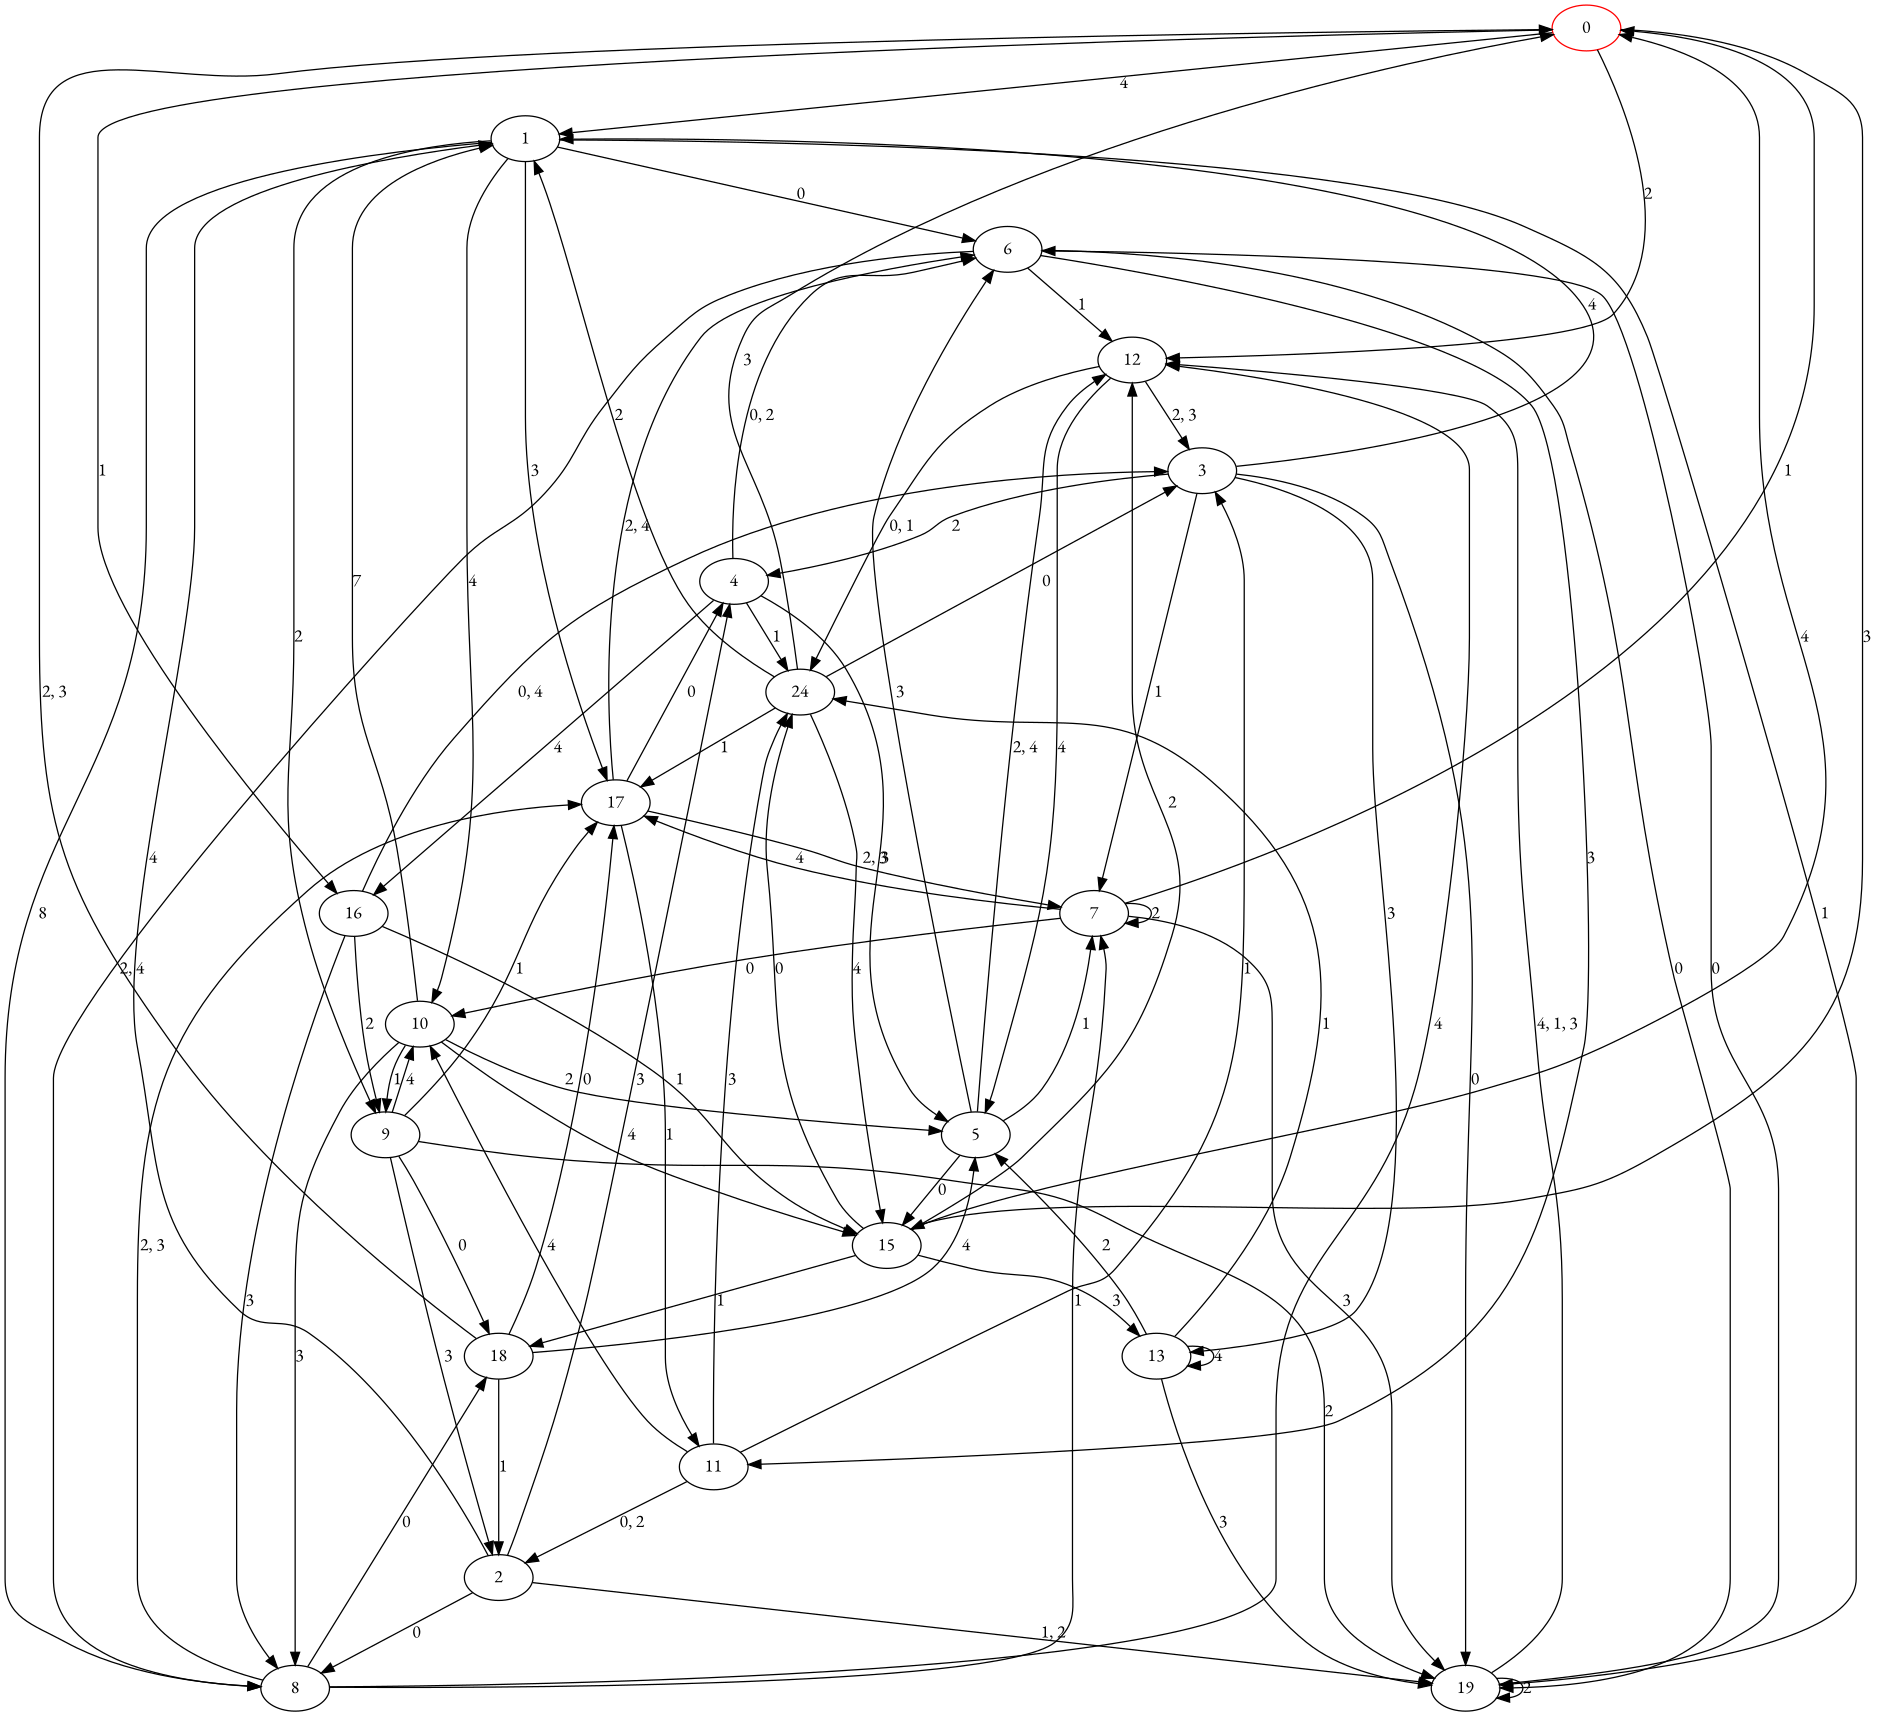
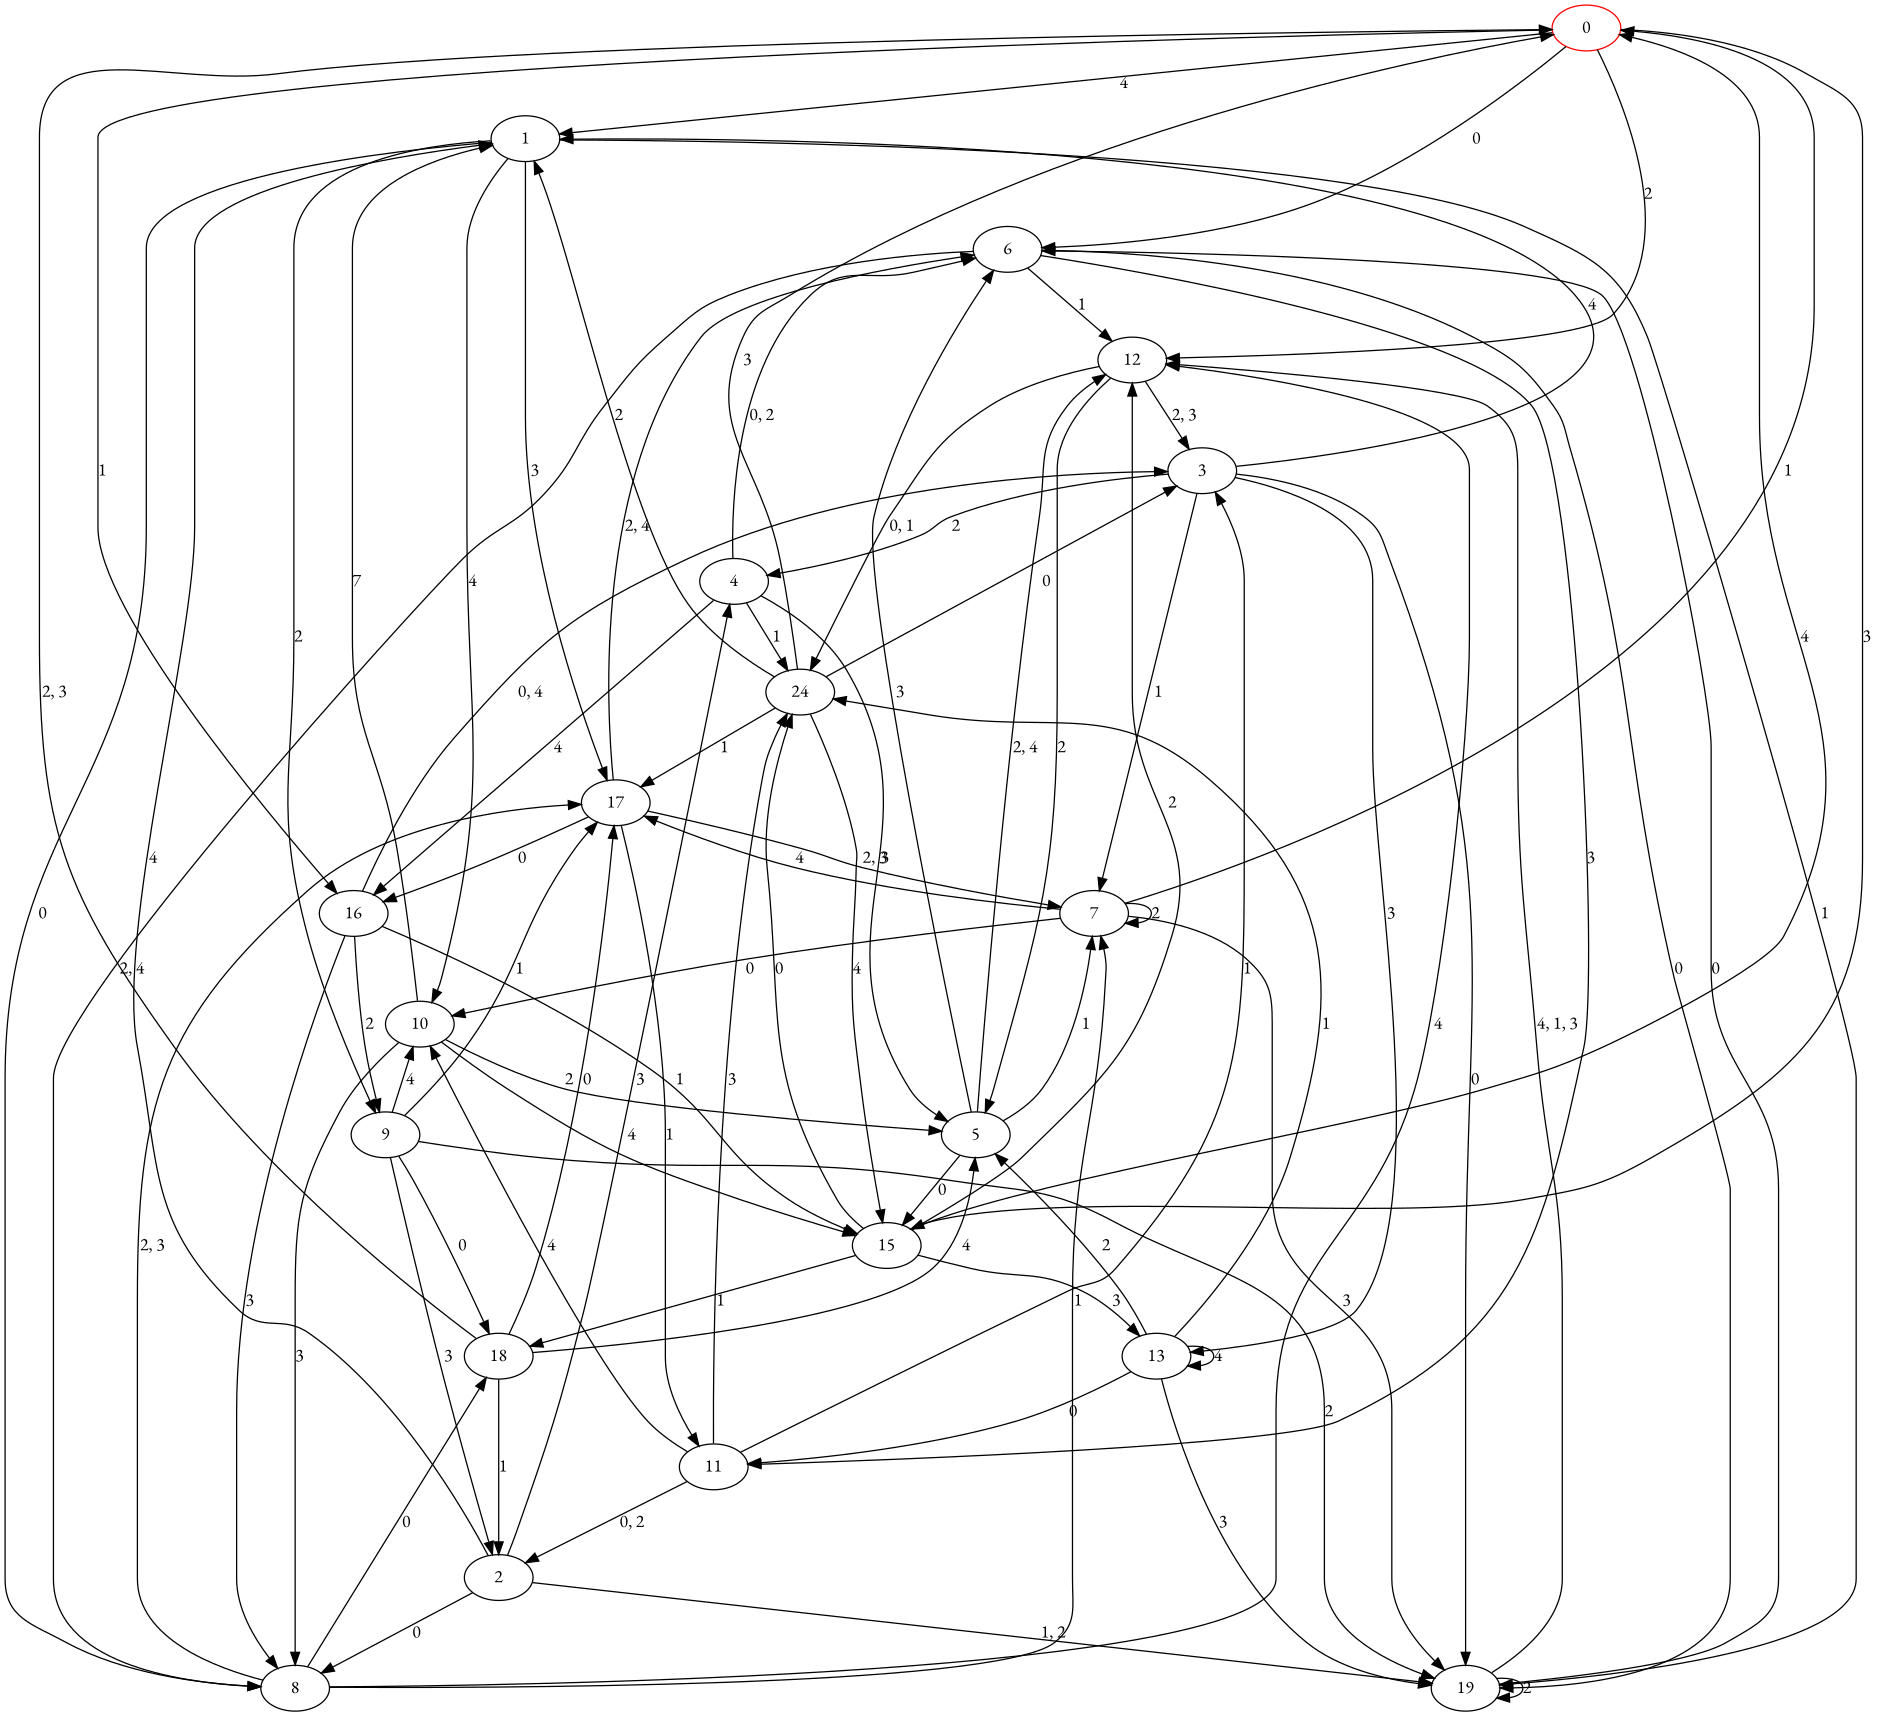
edge "1" -> "6": now "0" -> "6"
edge "17" -> "4": now "17" -> "16"
edge "12" -> "5": label "4" -> "2"
edge "1" -> "8": label "8" -> "0"
edge "10" -> "9": removed, label "1"
edge "13" -> "11": added, label "0"
